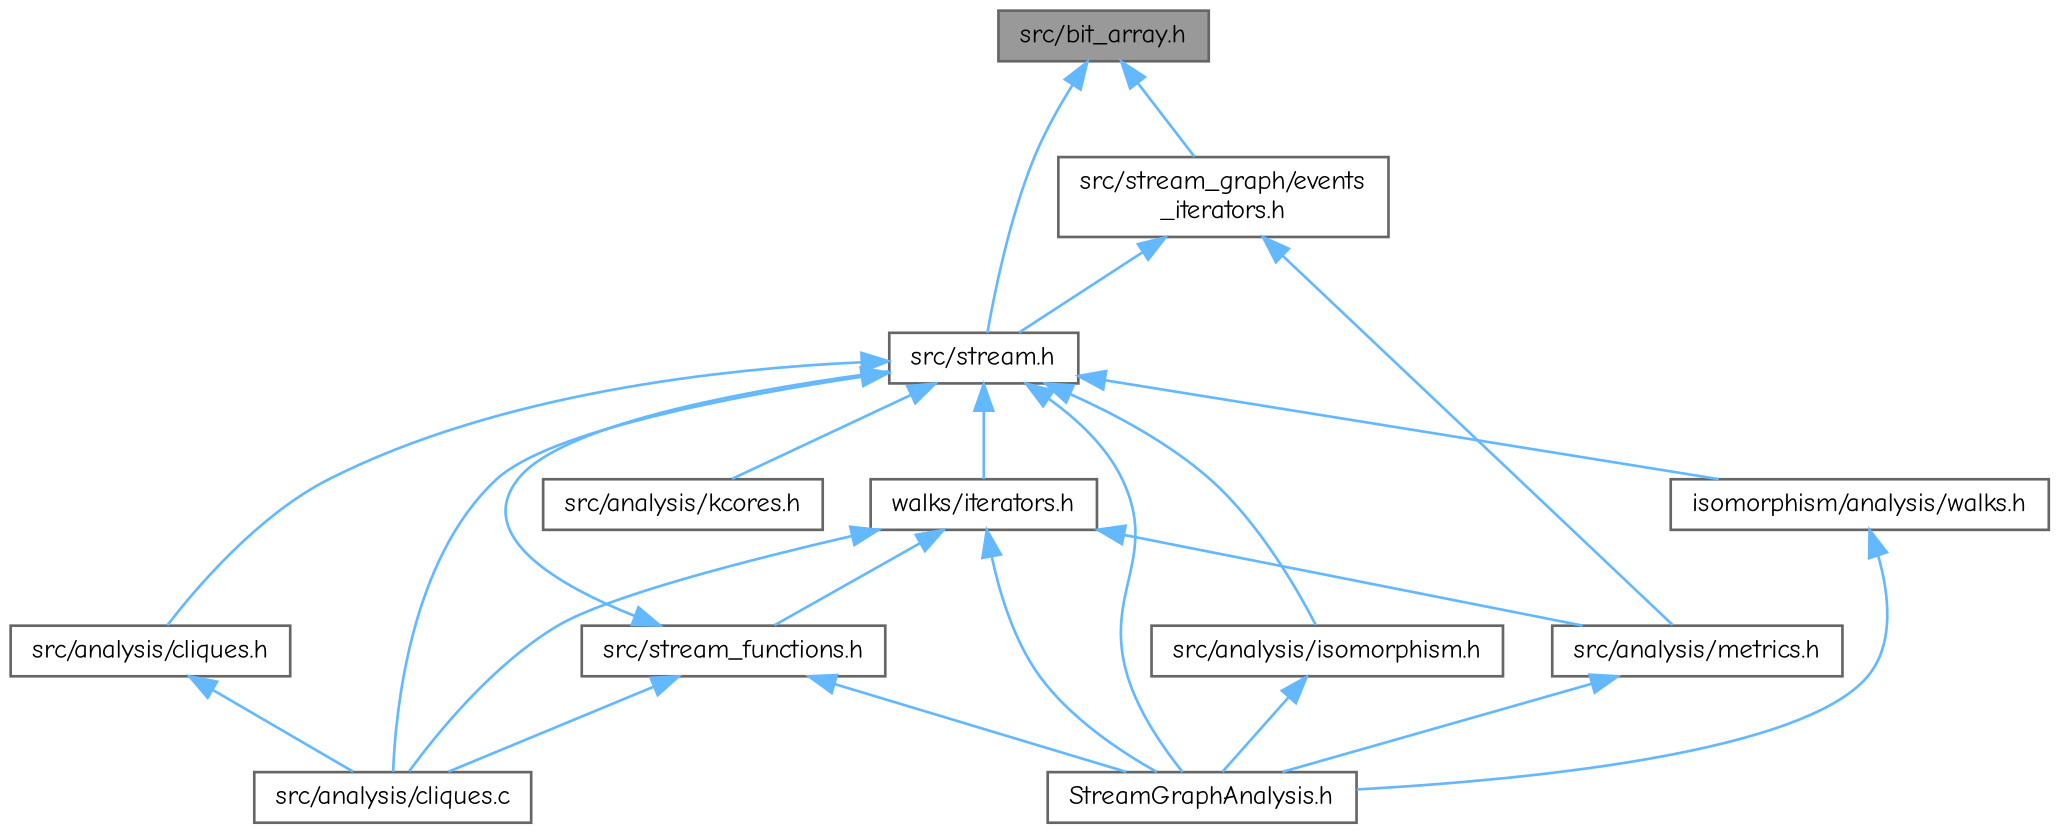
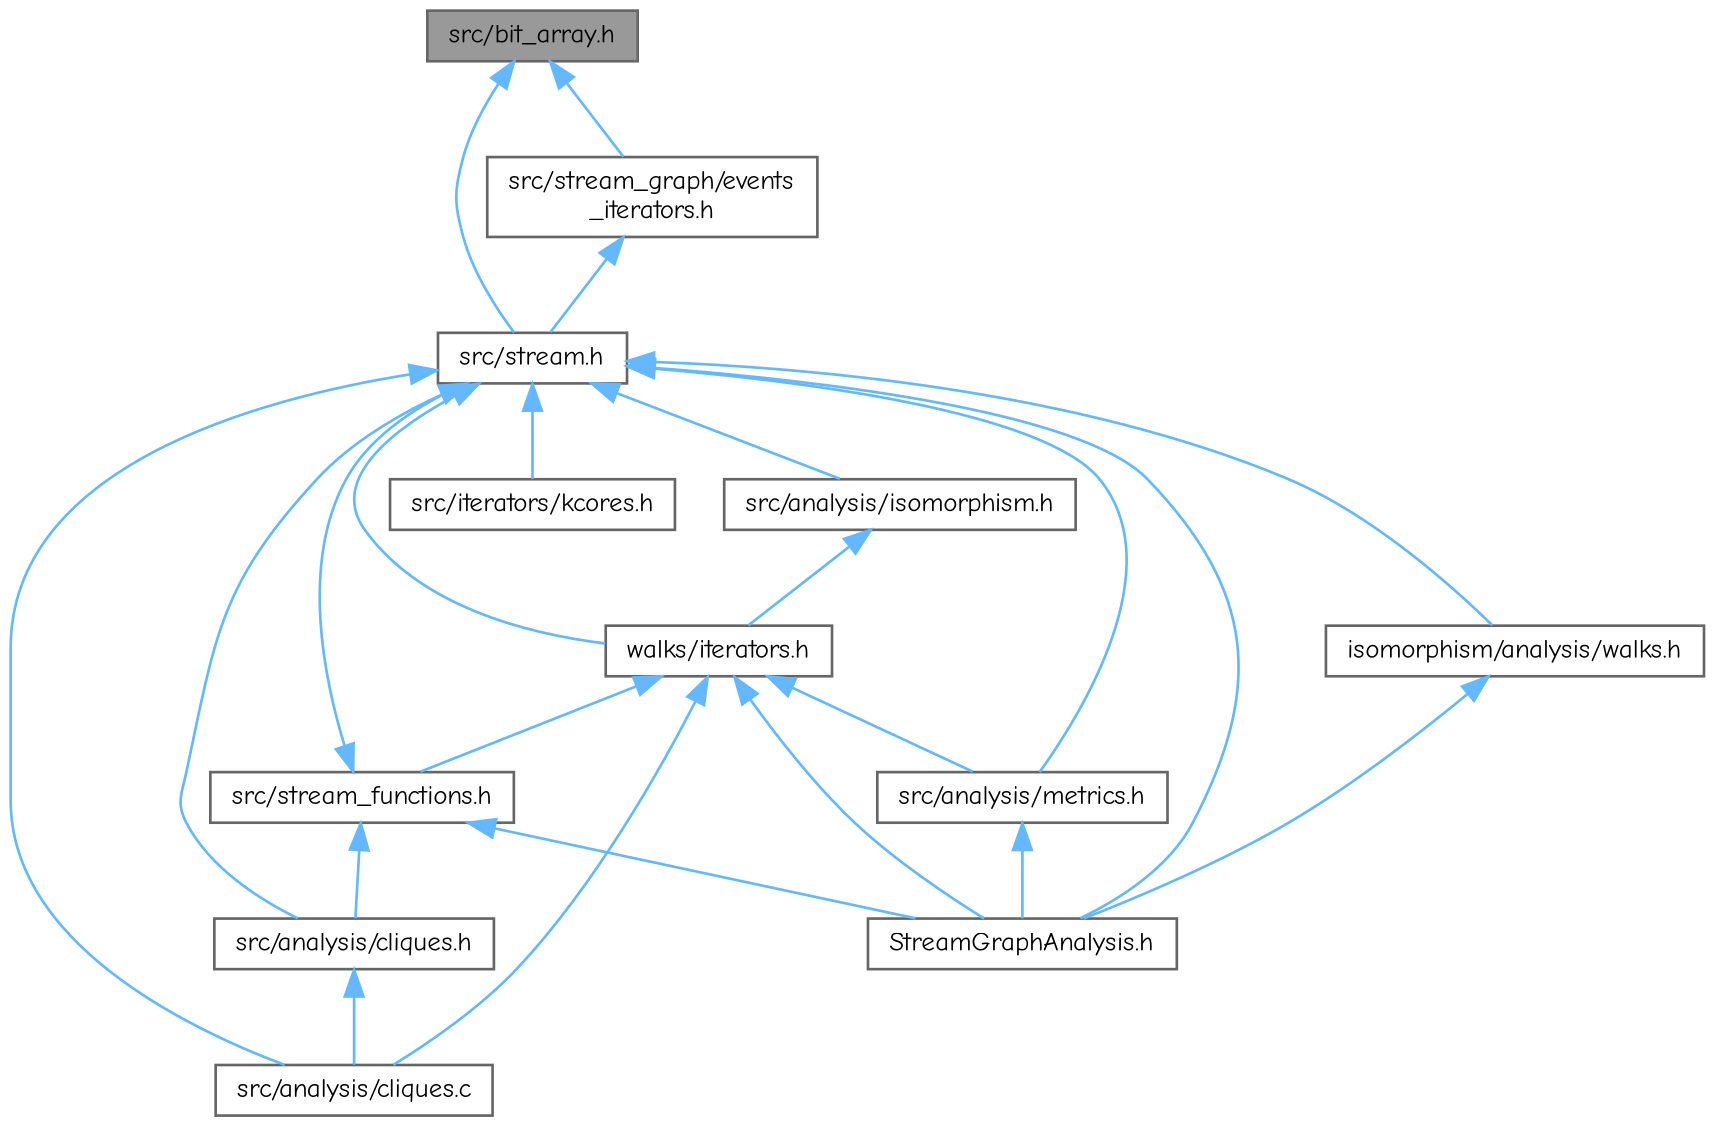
edge "src/analysis/metrics.h" -> "src/stream_graph/events _iterators.h": now "src/analysis/metrics.h" -> "src/stream.h"
node "src/analysis/kcores.h": label "src/analysis/kcores.h" -> "src/iterators/kcores.h"
edge "src/analysis/cliques.c" -> "src/stream_functions.h": now "src/analysis/cliques.h" -> "src/stream_functions.h"
edge "StreamGraphAnalysis.h" -> "src/analysis/isomorphism.h": now "walks/iterators.h" -> "src/analysis/isomorphism.h"
